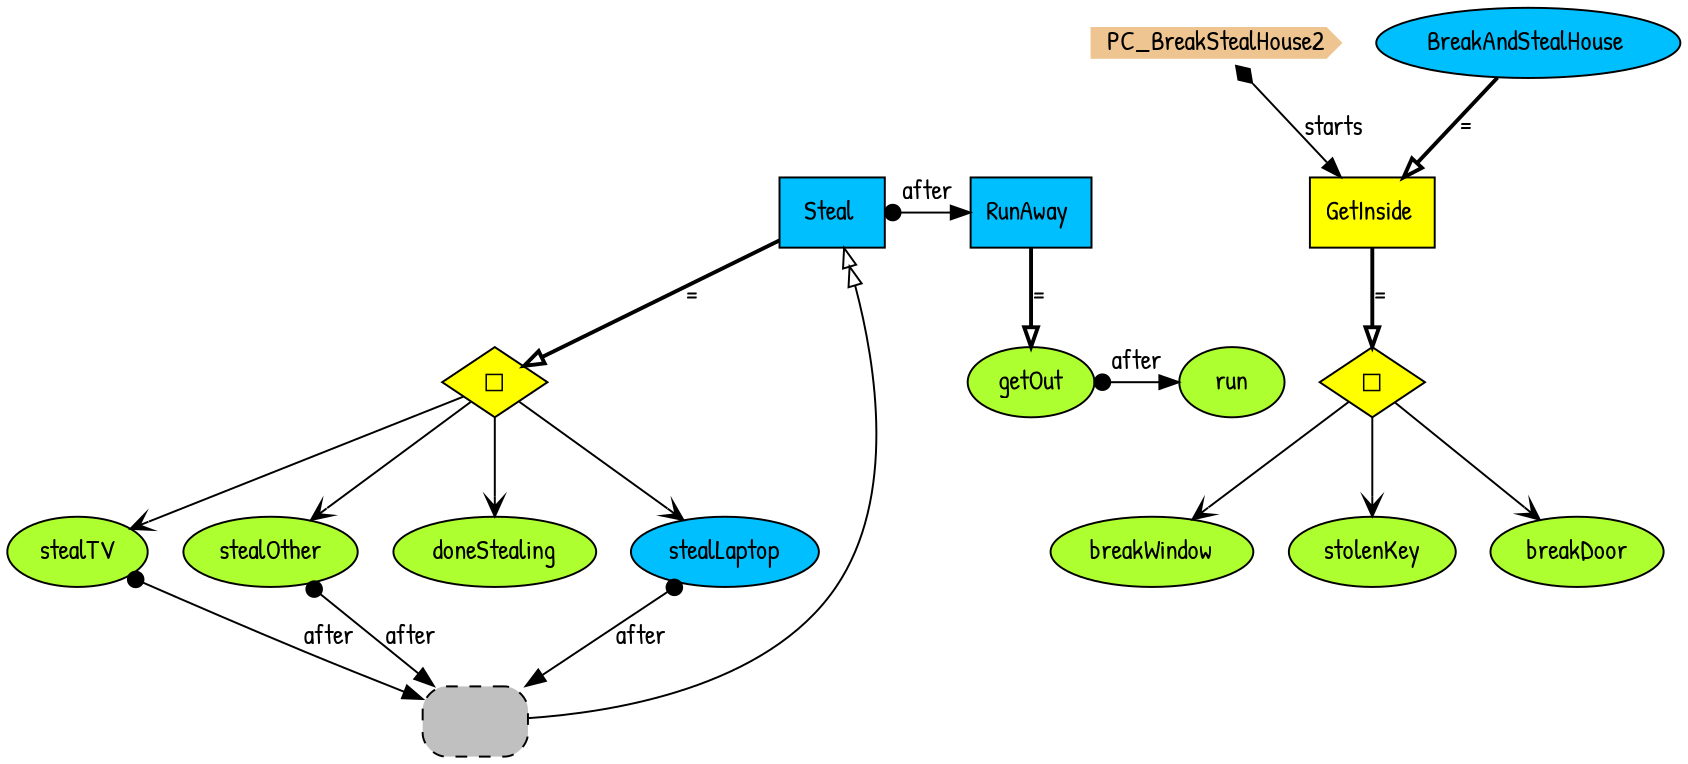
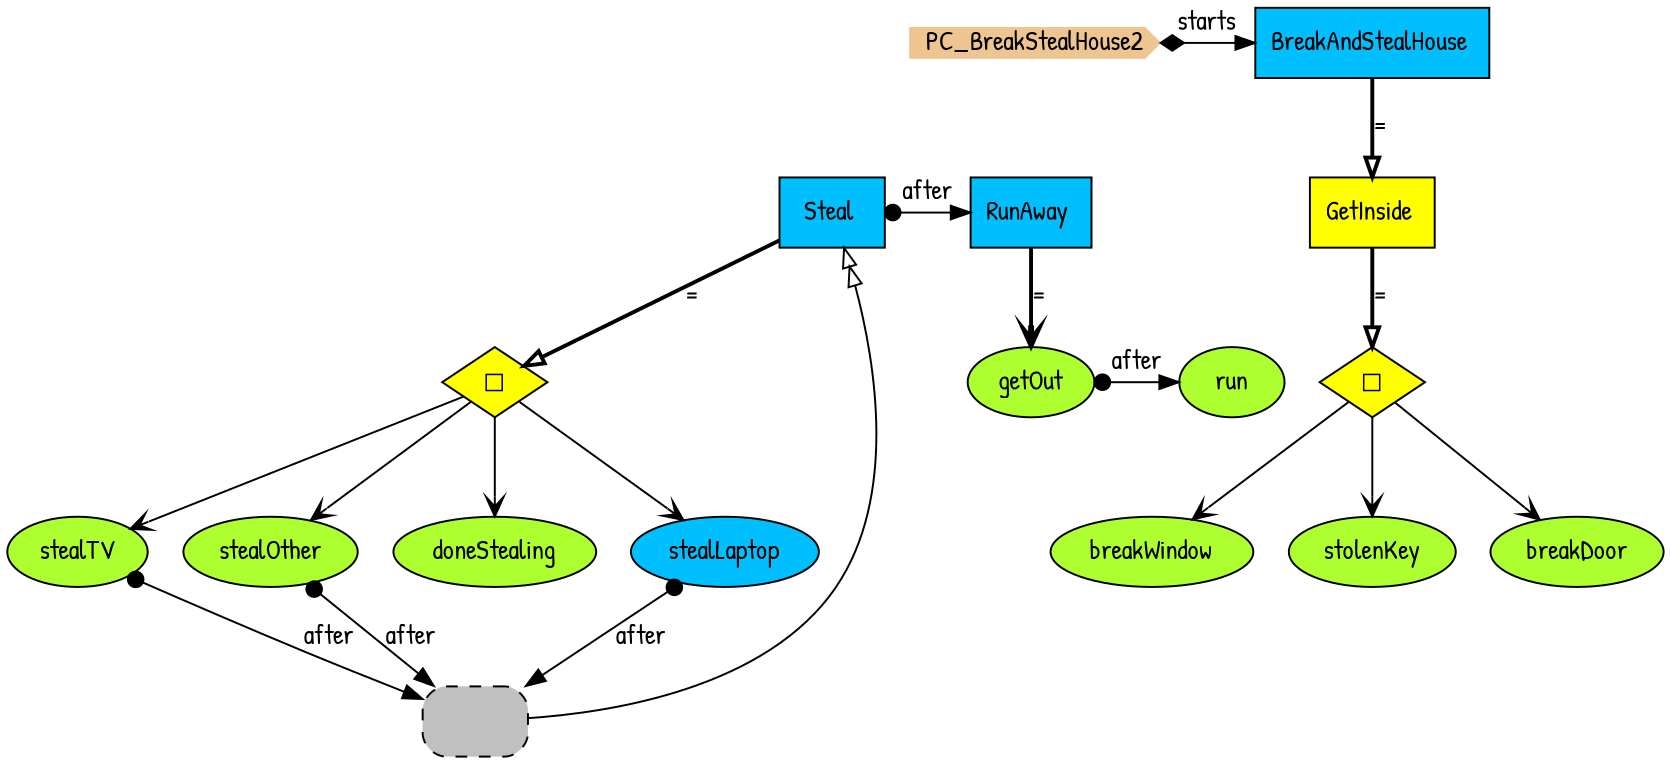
node "BreakAndStealHouse": shape ellipse -> box
edge "PC_BreakStealHouse2" -- "GetInside": now "PC_BreakStealHouse2" -- "BreakAndStealHouse"
edge "RunAway" -> "getOut": arrowhead onormal -> open
